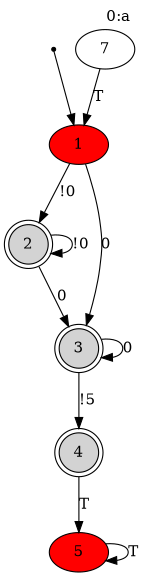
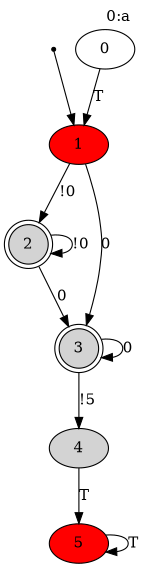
node "7": label "7" -> "0"
node "4": shape doublecircle -> ellipse
